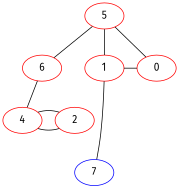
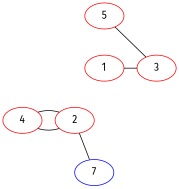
edge "5" -- "1": removed
node "6": removed
node "0": label "0" -> "3"
edge "1" -- "7": now "2" -- "7"
